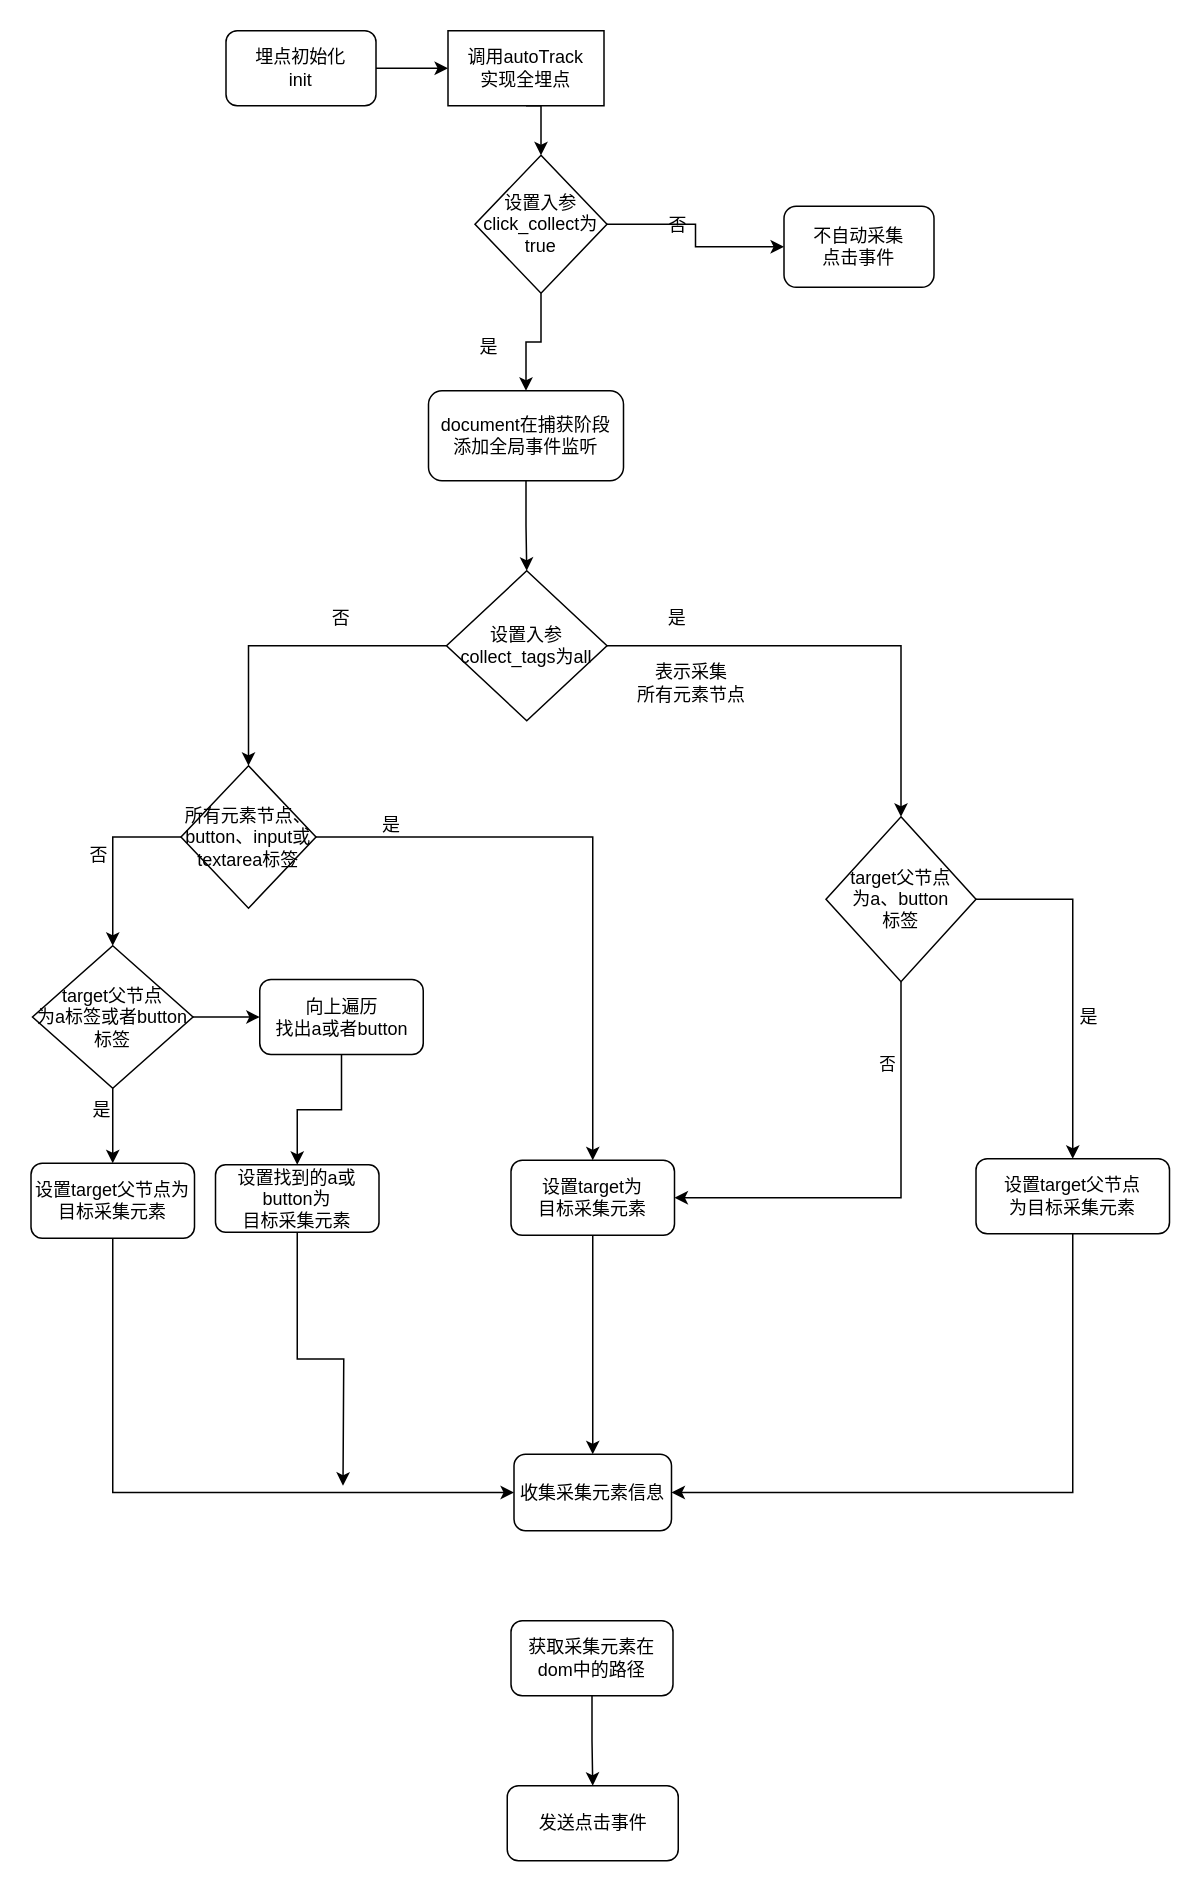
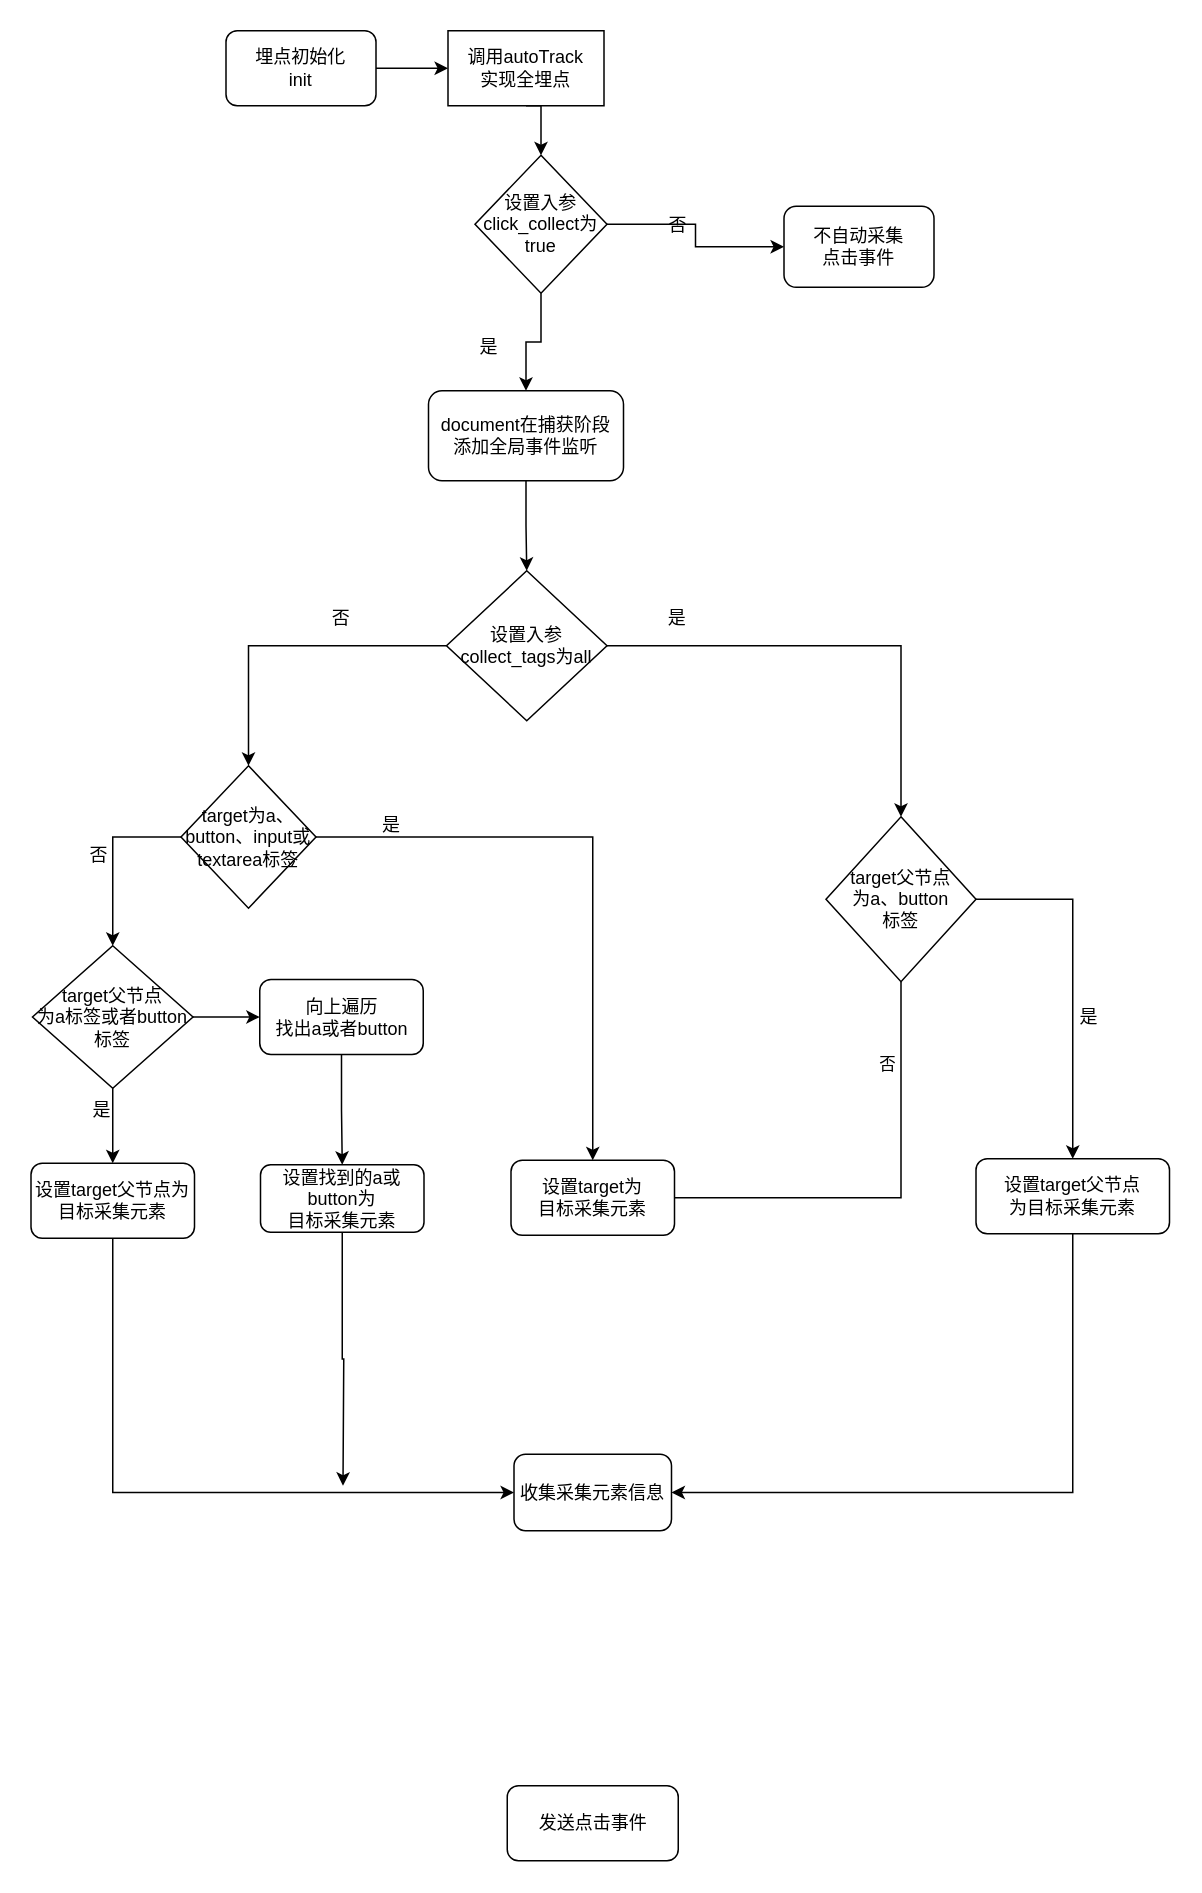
node "表示采集 所有元素节点": removed
node "所有元素节点、button、input或textarea标签": label "所有元素节点、button、input或textarea标签" -> "target为a、button、input或textarea标签"
edge "target父节点 为a、button 标签" -> "设置target为 目标采集元素": arrowhead classic -> none
node "设置找到的a或button为 目标采集元素": moved (297, 1199) -> (342, 1199)
edge "设置target为 目标采集元素" -> "收集采集元素信息": removed
node "获取采集元素在dom中的路径": removed
edge "获取采集元素在dom中的路径" -> "发送点击事件": removed
